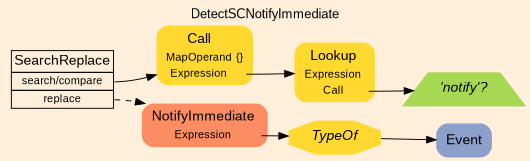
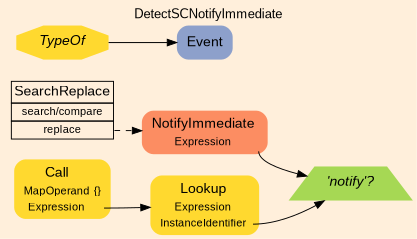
edge "SearchReplace" -> "Call": removed
node "Lookup": text "Call" -> "InstanceIdentifier"
edge "NotifyImmediate" -> "TypeOf": now "NotifyImmediate" -> "'notify'?"
